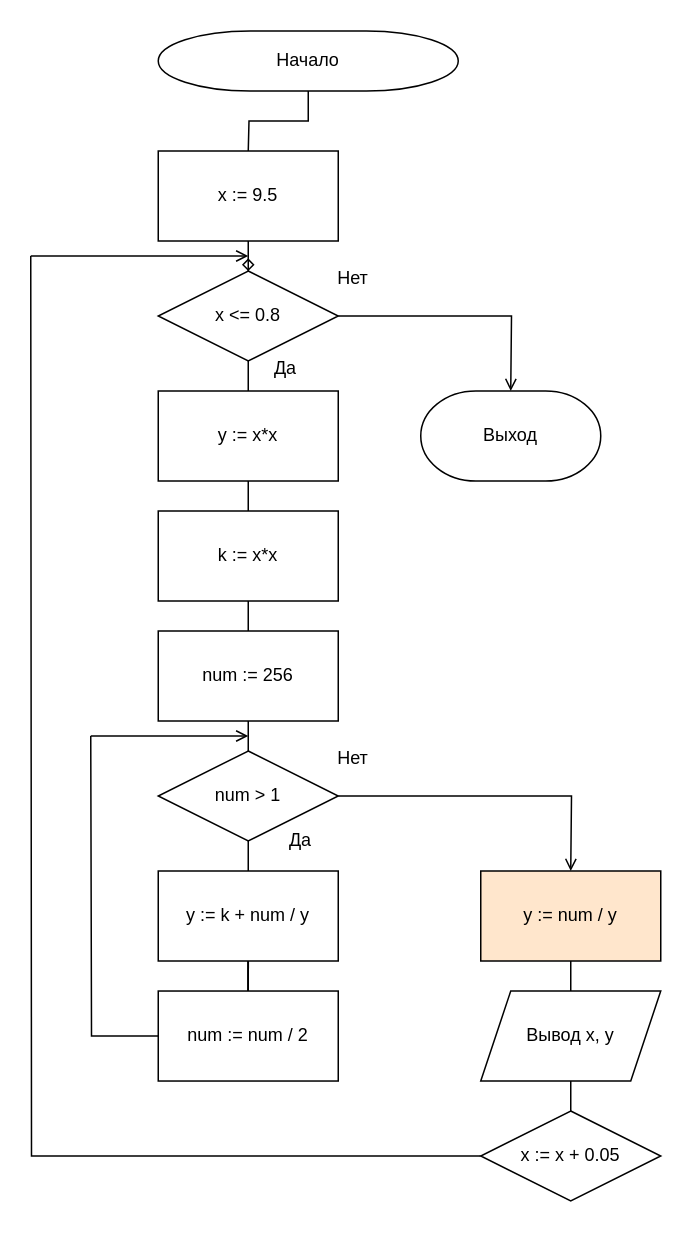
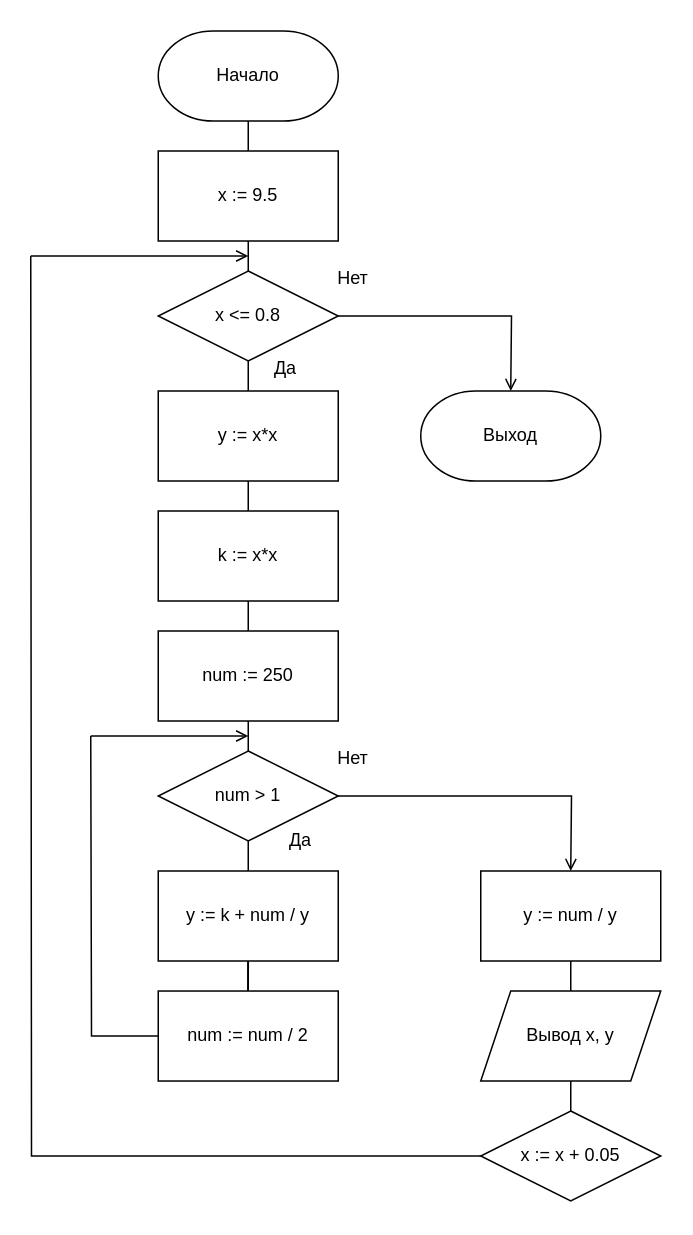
node "Начало": size 300x60 -> 180x90
edge "x := 9.5" -> "x <= 0.8": arrowhead diamond -> none
node "num := 256": label "num := 256" -> "num := 250"
node "y := num / y": fillcolor #ffe6cc -> #ffffff
